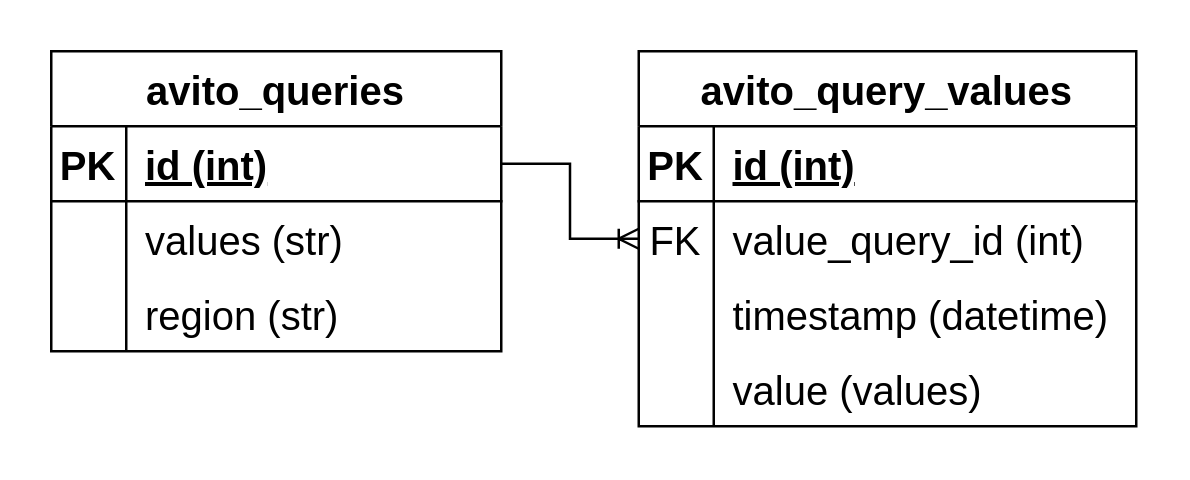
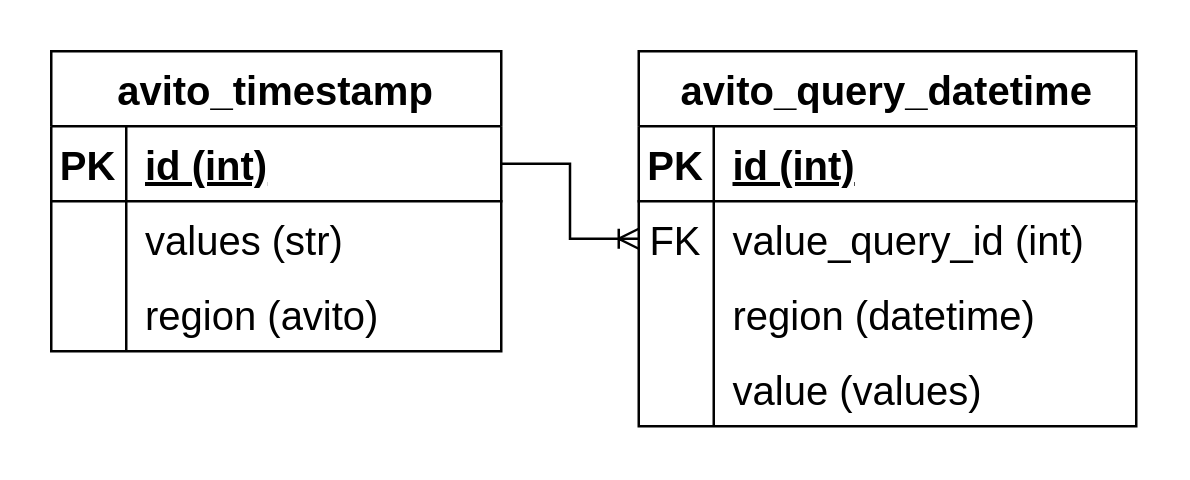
node "avito_queries": label "avito_queries" -> "avito_timestamp"
node "avito_query_values": label "avito_query_values" -> "avito_query_datetime"
node "region (str)": label "region (str)" -> "region (avito)"
node "timestamp (datetime)": label "timestamp (datetime)" -> "region (datetime)"
